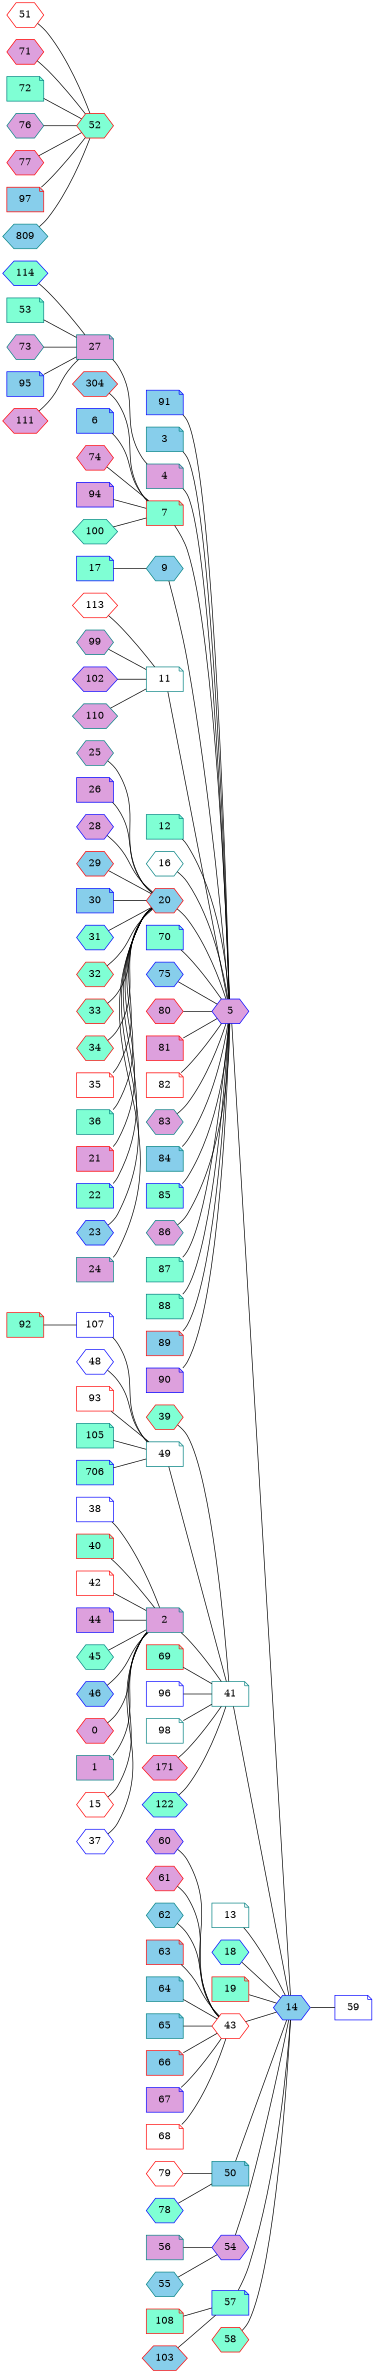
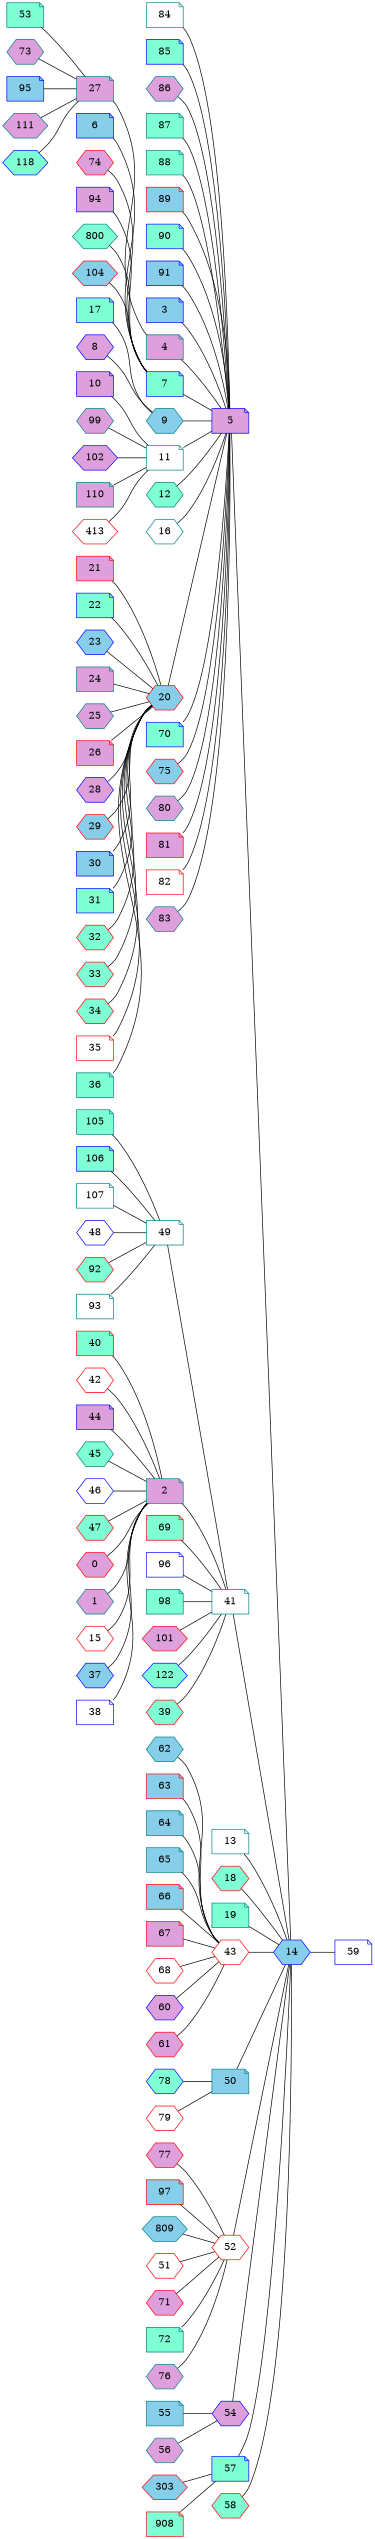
node "52": fillcolor aquamarine -> white
node "114": label "114" -> "118"
node "8": added
node "304": label "304" -> "104"
node "10": added
node "111": color red -> teal
node "3": color teal -> blue
node "7": color red -> blue
node "100": label "100" -> "800"
node "113": label "113" -> "413"
node "110": shape hexagon -> note
node "26": color blue -> red
node "12": shape note -> hexagon
node "31": shape hexagon -> note
node "75": color blue -> red
node "80": color red -> teal
node "5": shape hexagon -> note
node "84": fillcolor skyblue -> white
node "92": shape note -> hexagon
edge "92" -- "107": now "92" -- "49"
node "107": color blue -> teal
node "90": fillcolor plum -> aquamarine
node "93": color red -> teal
node "706": label "706" -> "106"
node "47": added
node "42": shape note -> hexagon
node "46": fillcolor skyblue -> white
node "98": fillcolor white -> aquamarine
node "1": shape note -> hexagon
node "171": label "171" -> "101"
node "37": fillcolor white -> skyblue
node "18": color blue -> red
node "19": color red -> teal
node "67": color blue -> red
edge "14" -- "52": added
node "68": shape note -> hexagon
node "56": shape note -> hexagon
node "55": shape hexagon -> note
node "108": label "108" -> "908"
node "103": label "103" -> "303"
